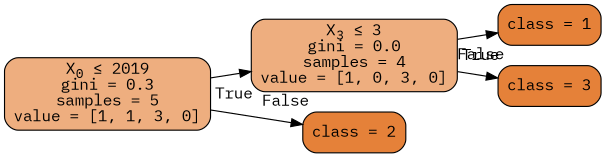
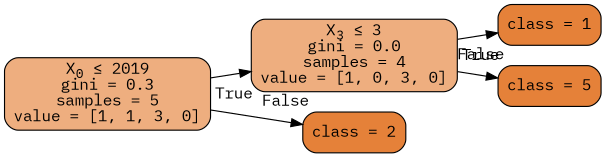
node "class = 3": label "class = 3" -> "class = 5"
